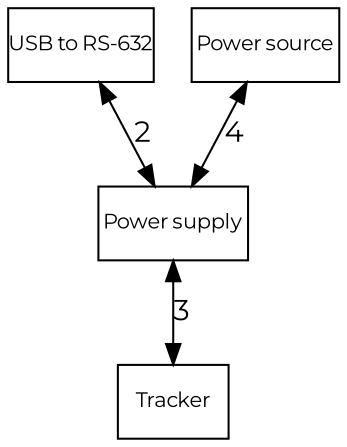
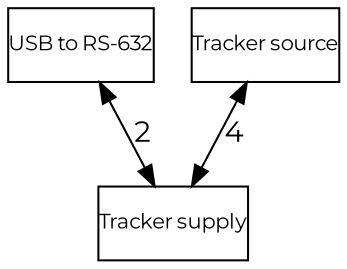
node "Power source": label "Power source" -> "Tracker source"
node "Power supply": label "Power supply" -> "Tracker supply"
node "Tracker": removed
